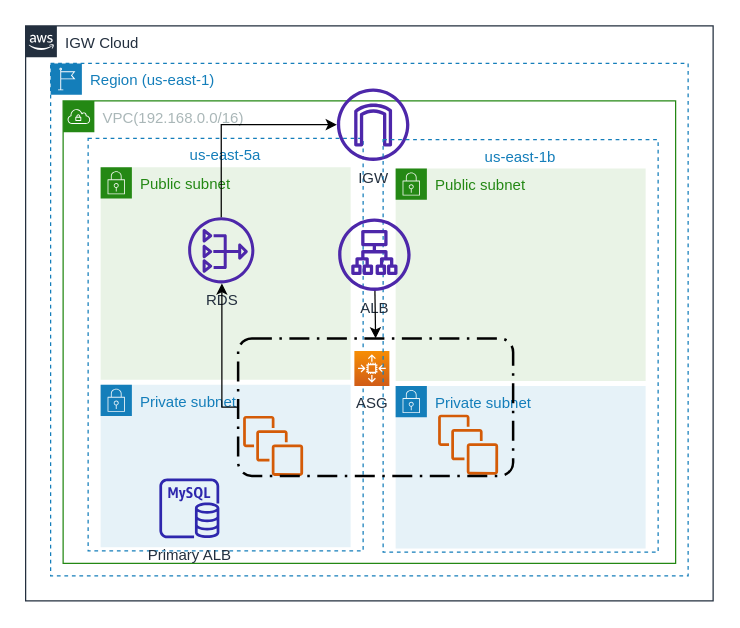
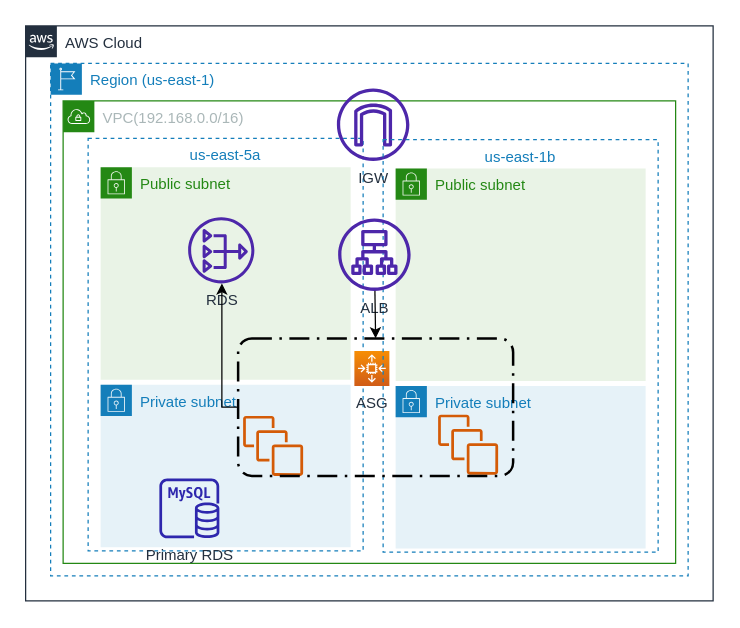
node "IGW Cloud": label "IGW Cloud" -> "AWS Cloud"
edge "RDS" -> "IGW": removed
node "Primary ALB": label "Primary ALB" -> "Primary RDS"
